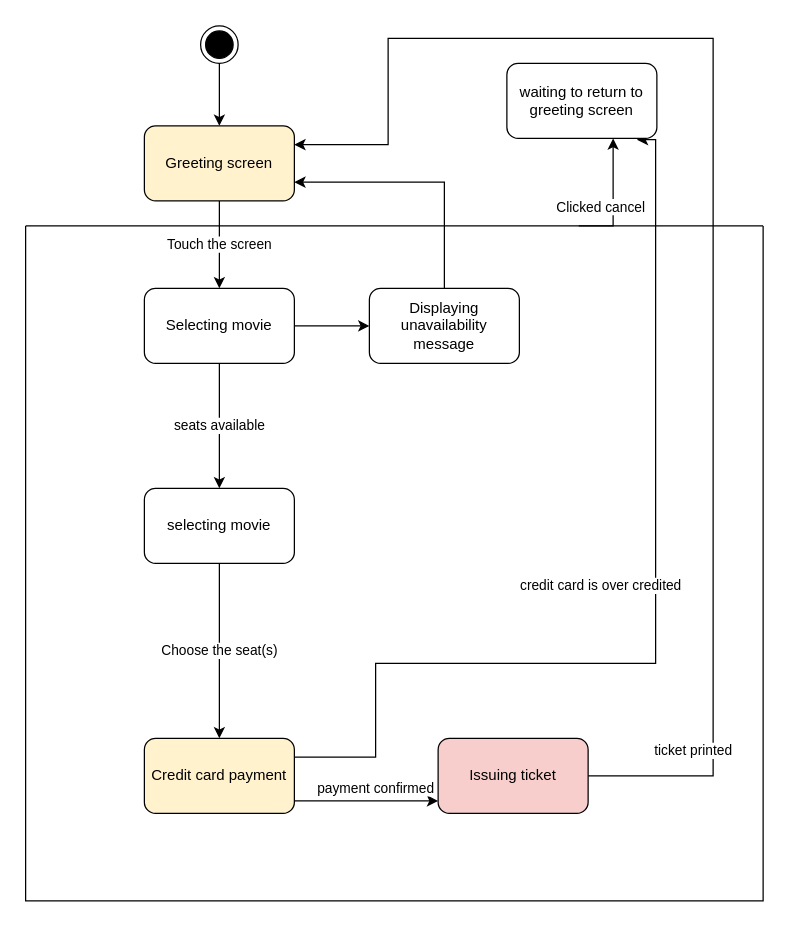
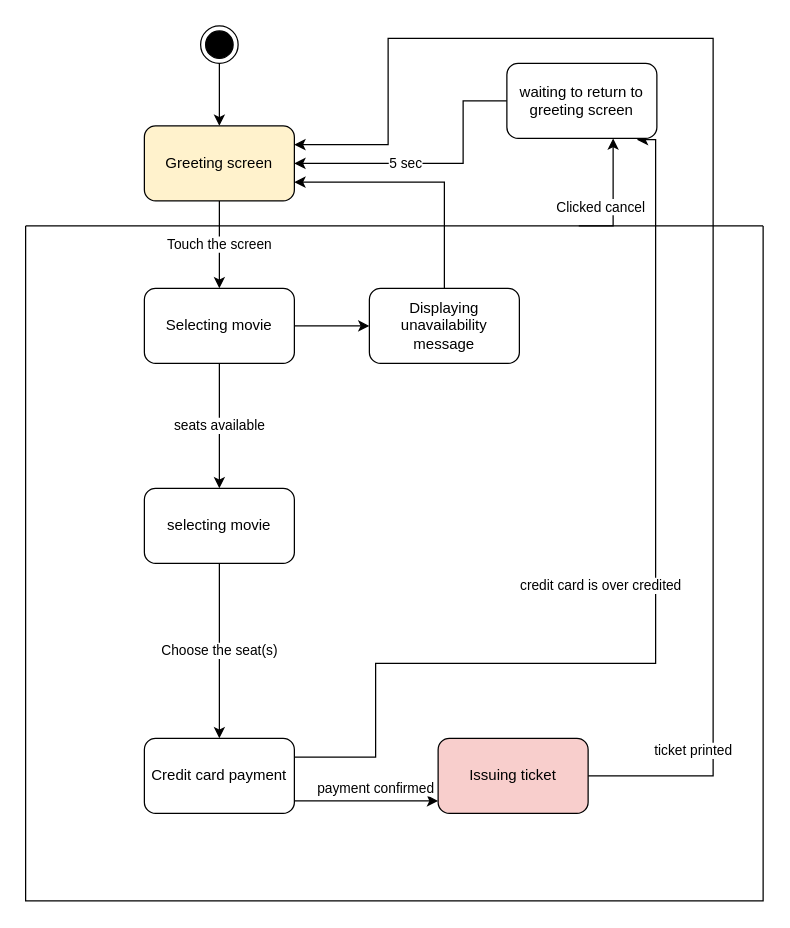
edge "waiting to return to greeting screen" -> "Greeting screen": added, label "5 sec"
node "Credit card payment": fillcolor #fff2cc -> #ffffff
